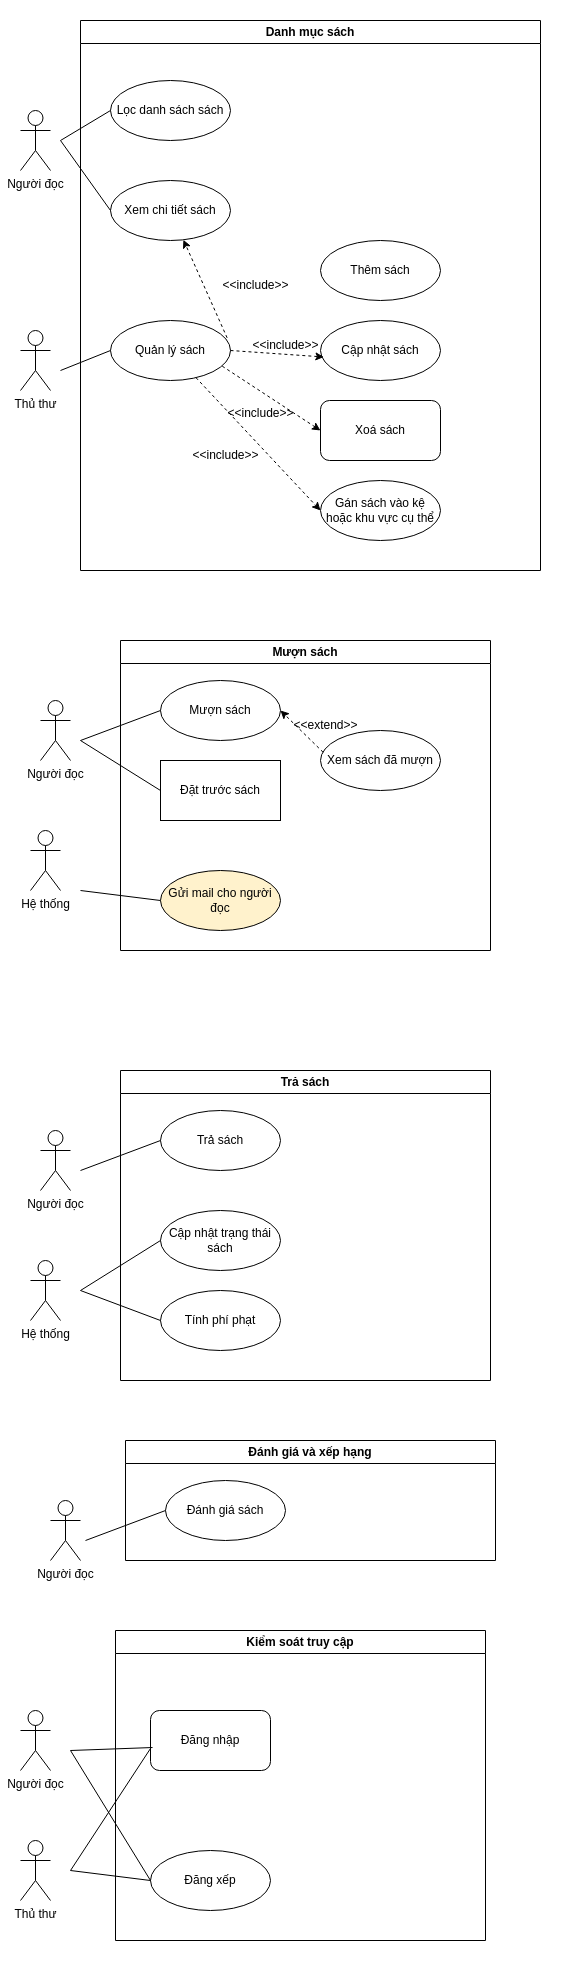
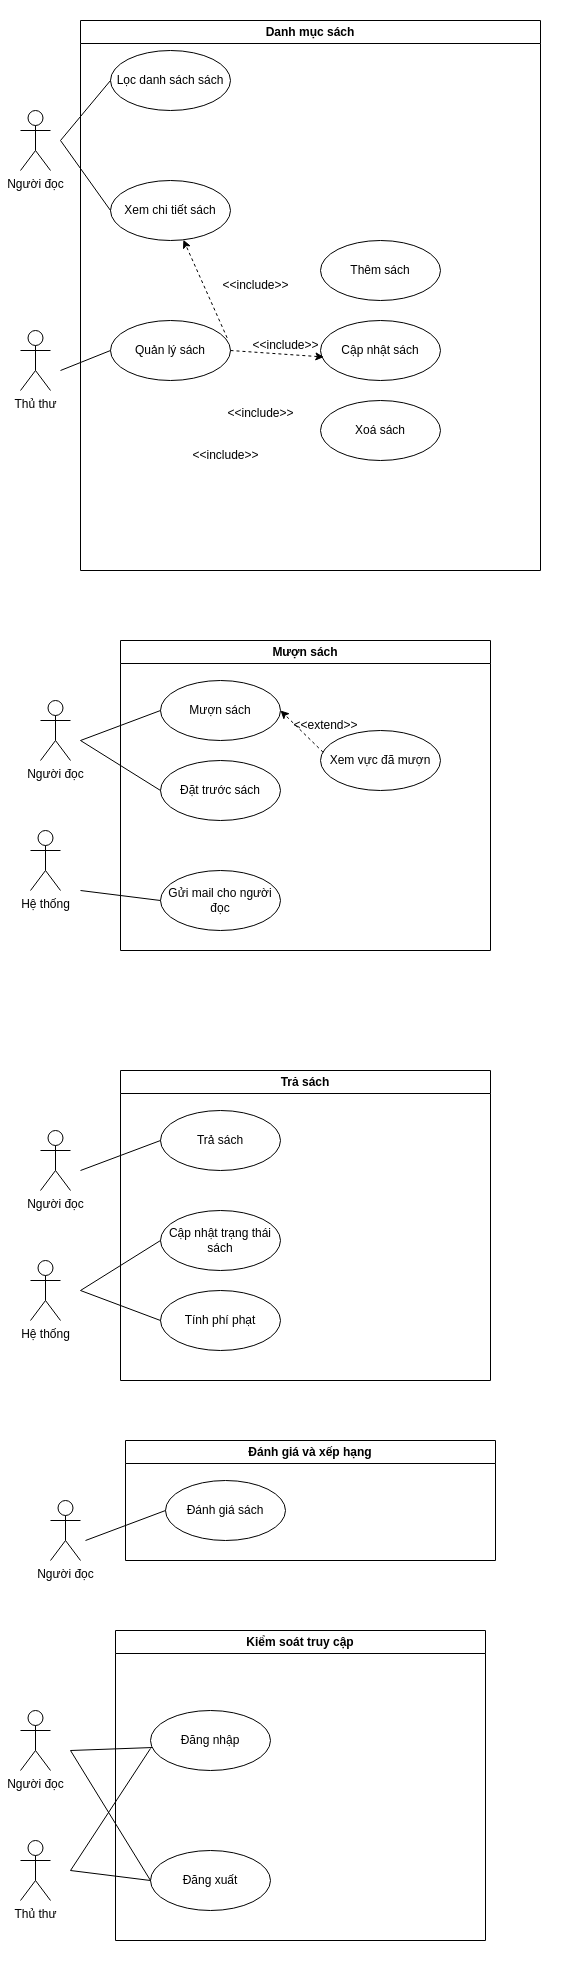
node "Lọc danh sách sách": moved (171, 111) -> (171, 81)
edge "Quản lý sách" -> "Xoá sách": removed
node "Xoá sách": shape rounded rectangle -> ellipse
edge "Quản lý sách" -> "Gán sách vào kệ hoặc khu vực cụ thể": removed
node "Gán sách vào kệ hoặc khu vực cụ thể": removed
node "Xem sách đã mượn": label "Xem sách đã mượn" -> "Xem vực đã mượn"
node "Đặt trước sách": shape rectangle -> ellipse
node "Gửi mail cho người đọc": fillcolor #fff2cc -> #ffffff
node "Đăng nhập": shape rounded rectangle -> ellipse
node "Đăng xếp": label "Đăng xếp" -> "Đăng xuất"
